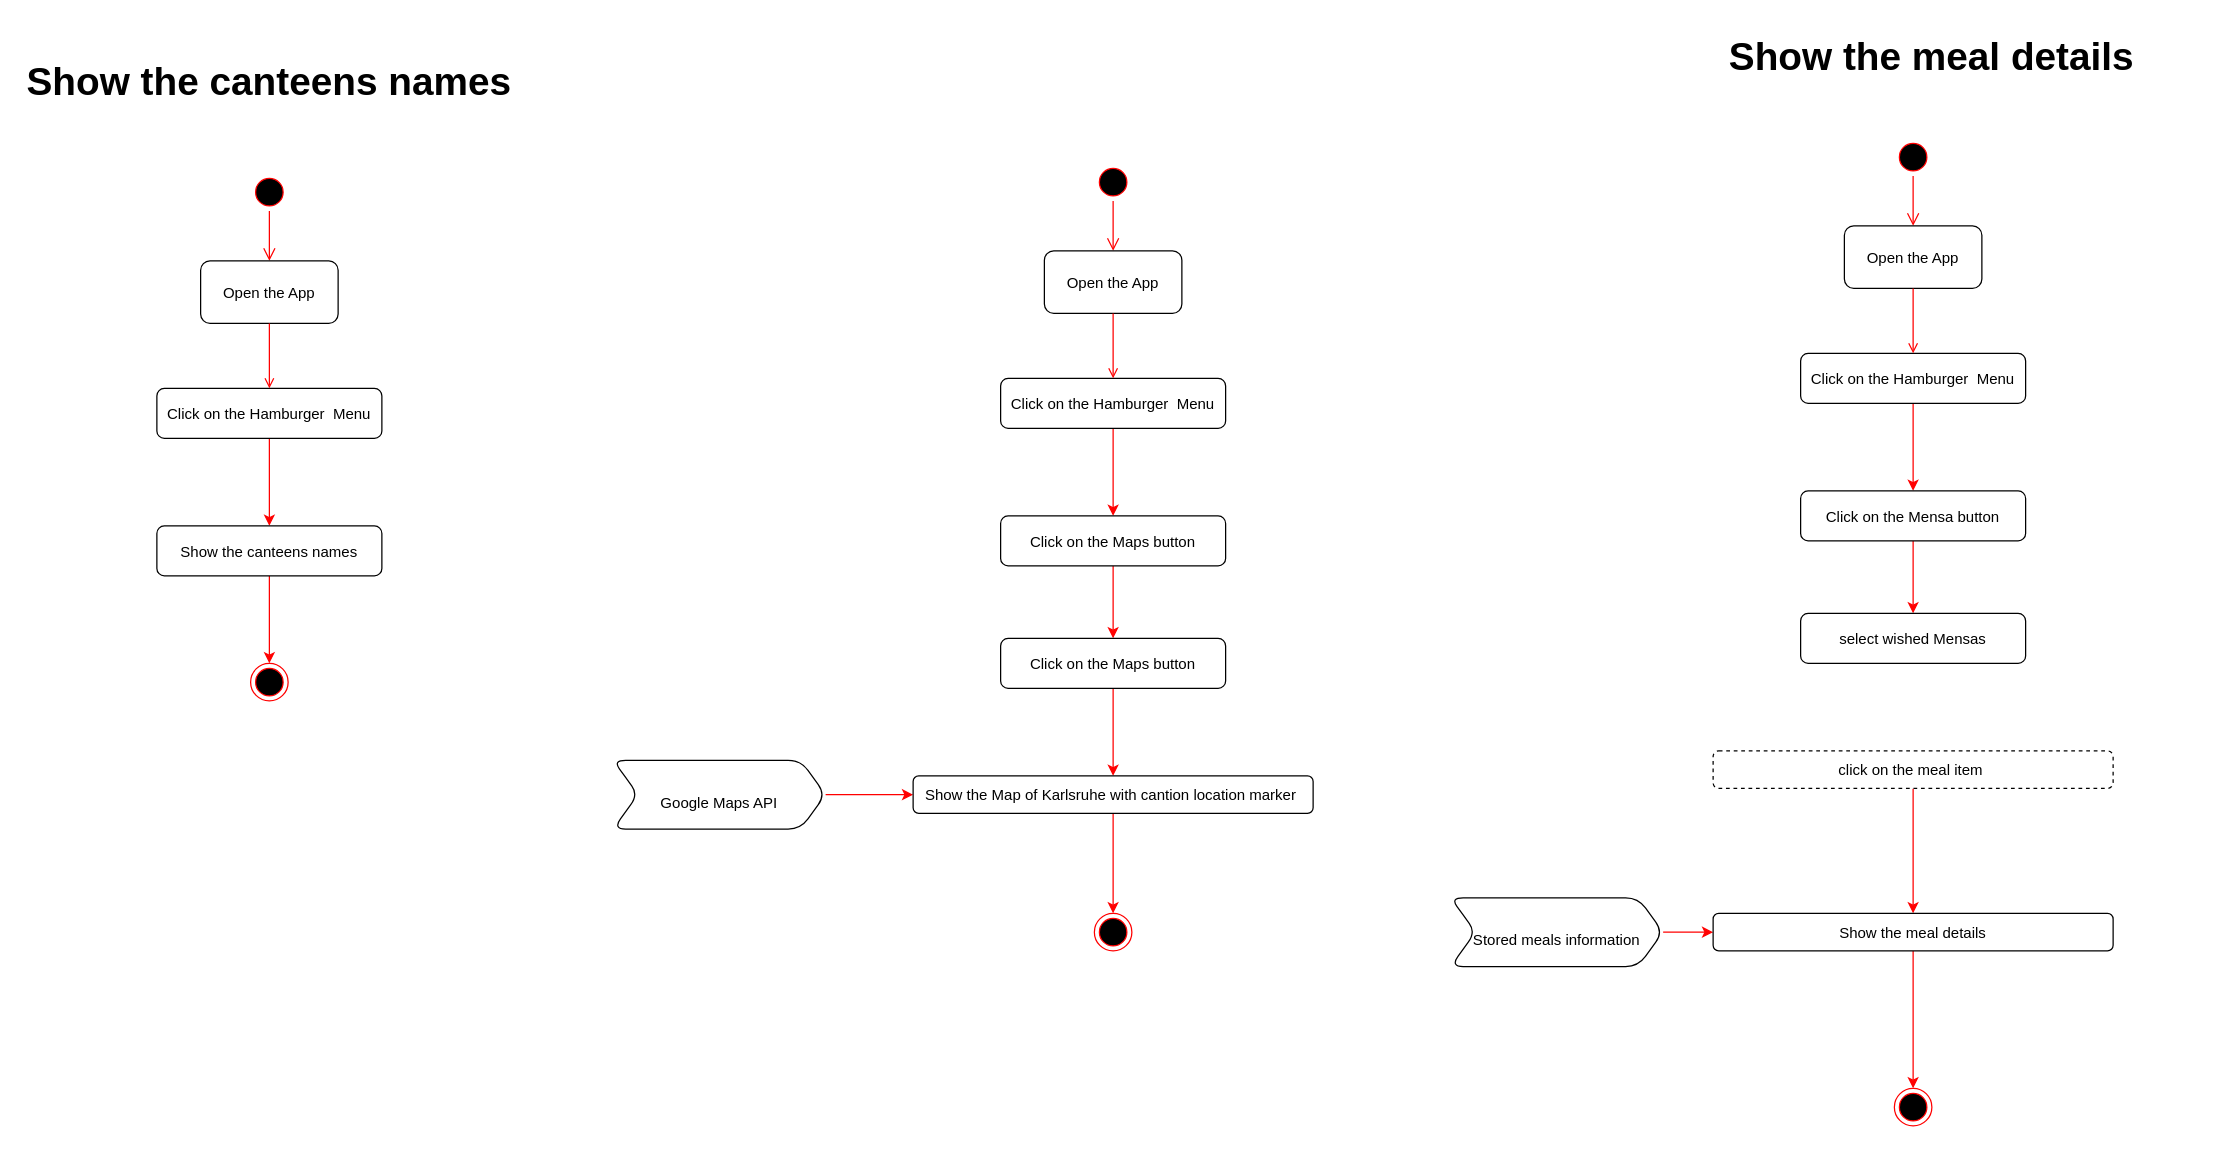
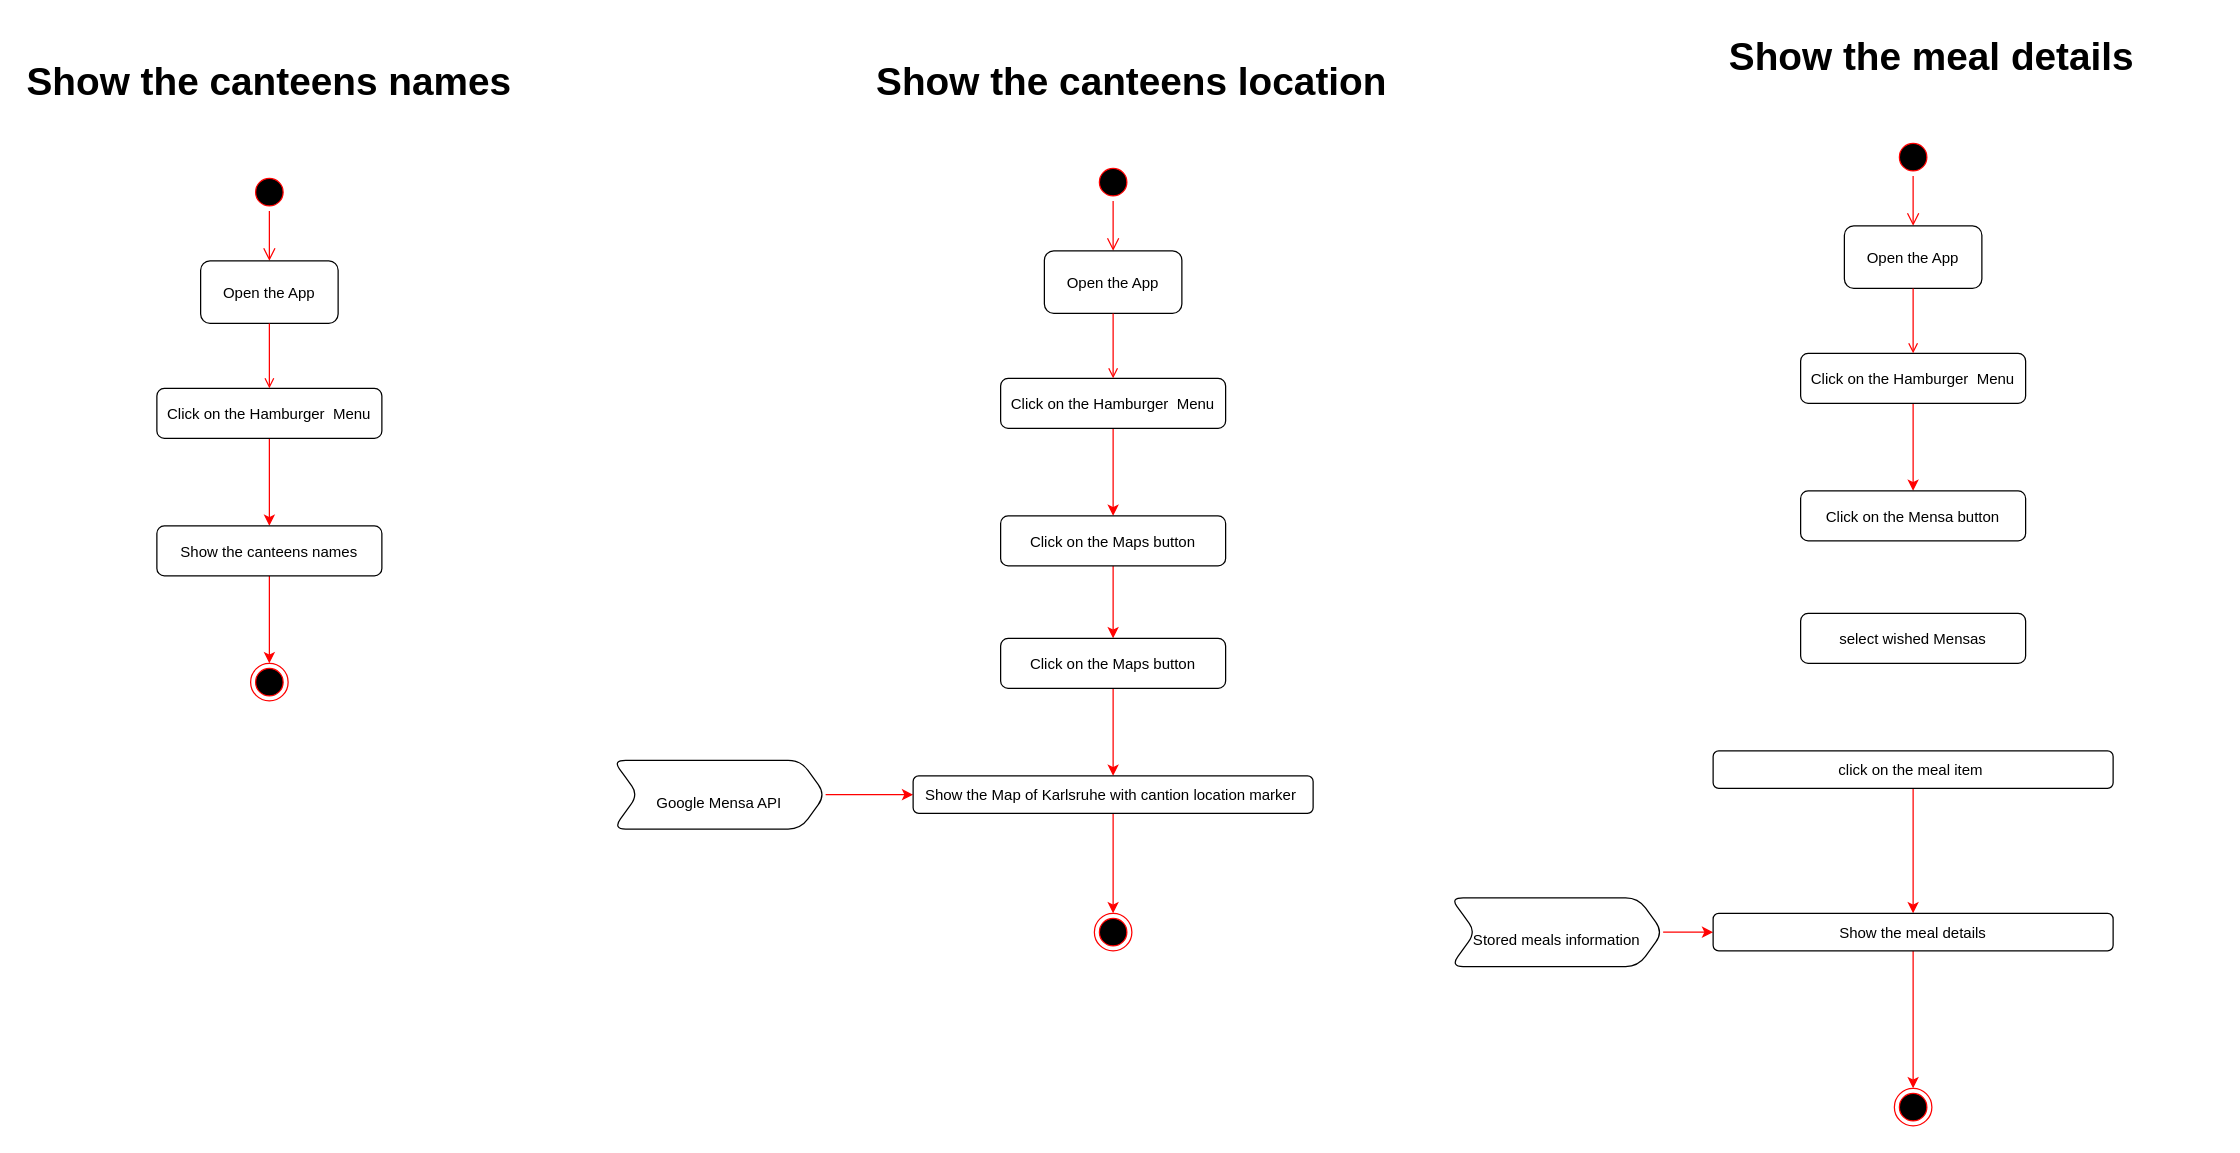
node "Show the canteens location": added
edge "Click on the Mensa button" -> "select wished Mensas": removed
node "click on the meal item": style dashed -> solid
node "Google Maps API": label "Google Maps API" -> "Google Mensa API"
